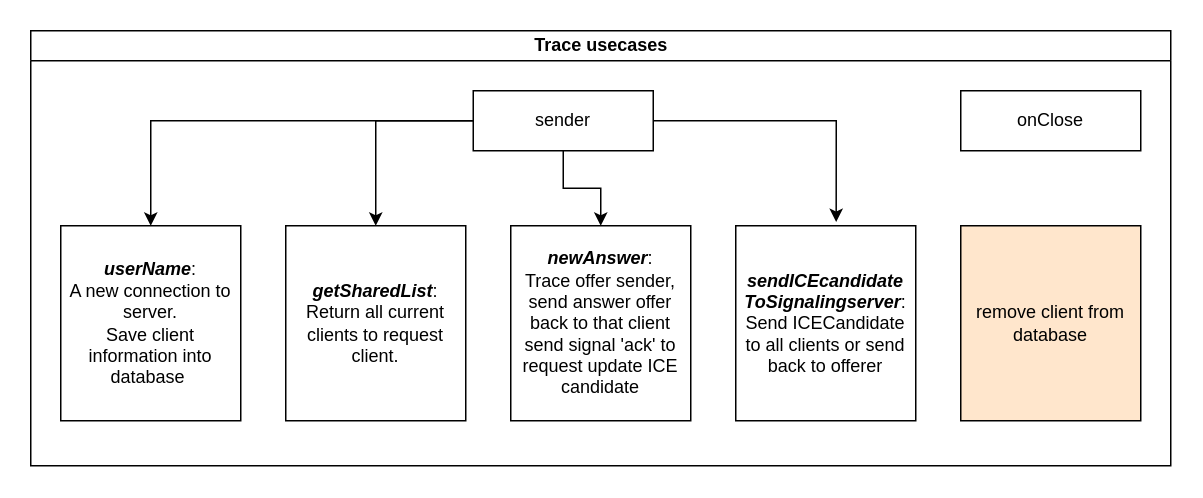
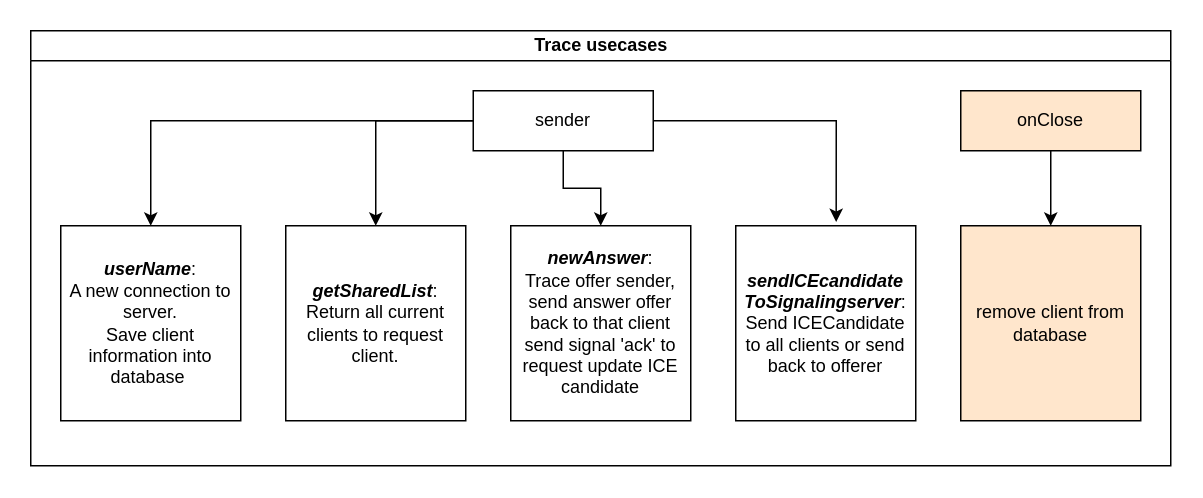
node "onClose": fillcolor #ffffff -> #ffe6cc
edge "onClose" -> "remove client from database": added
